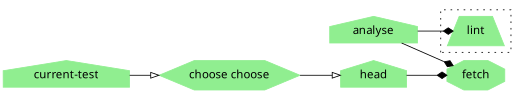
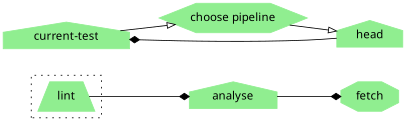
edge "analyse" -> "lint": reversed
node "choose choose": label "choose choose" -> "choose pipeline"
edge "head" -> "fetch": now "head" -> "current-test"
